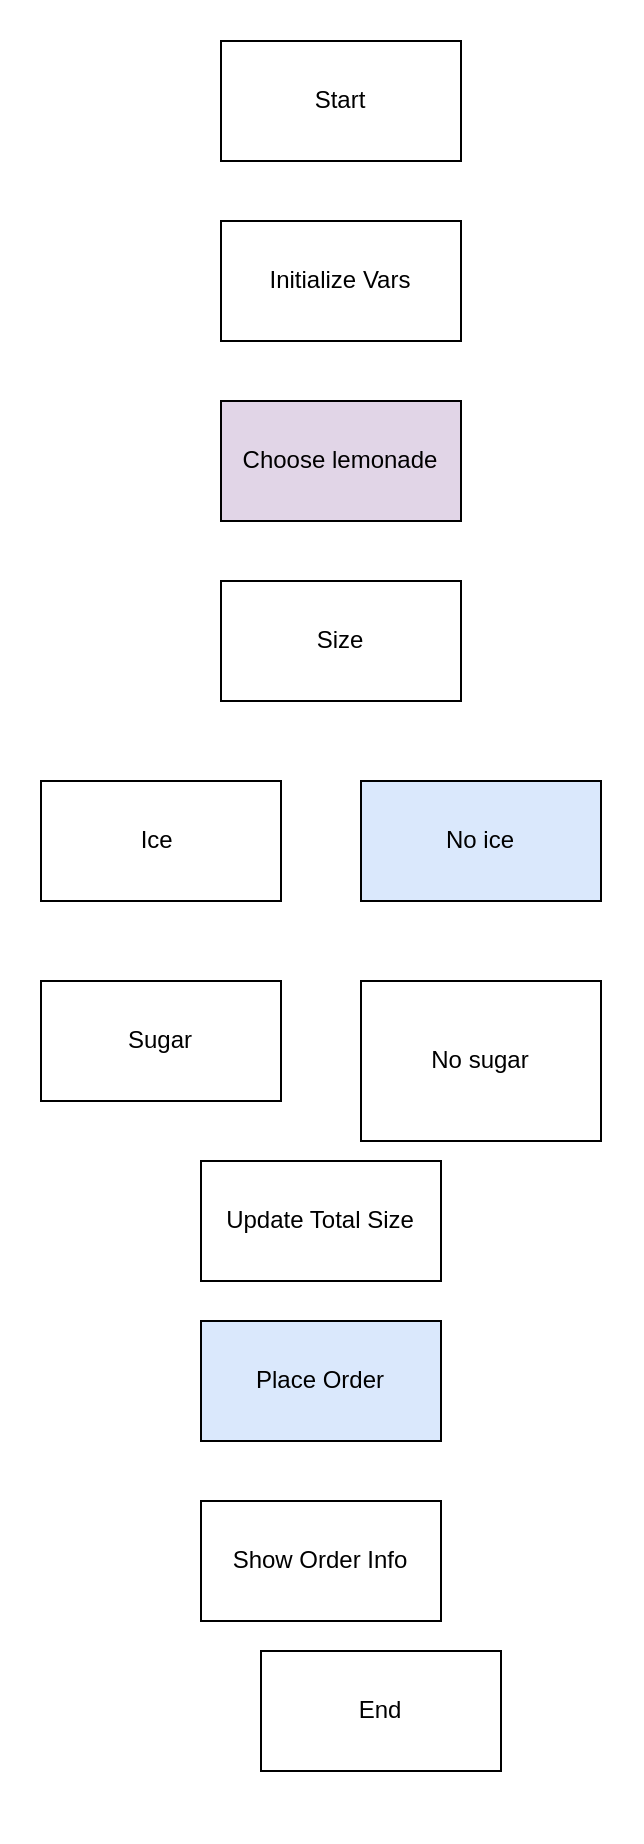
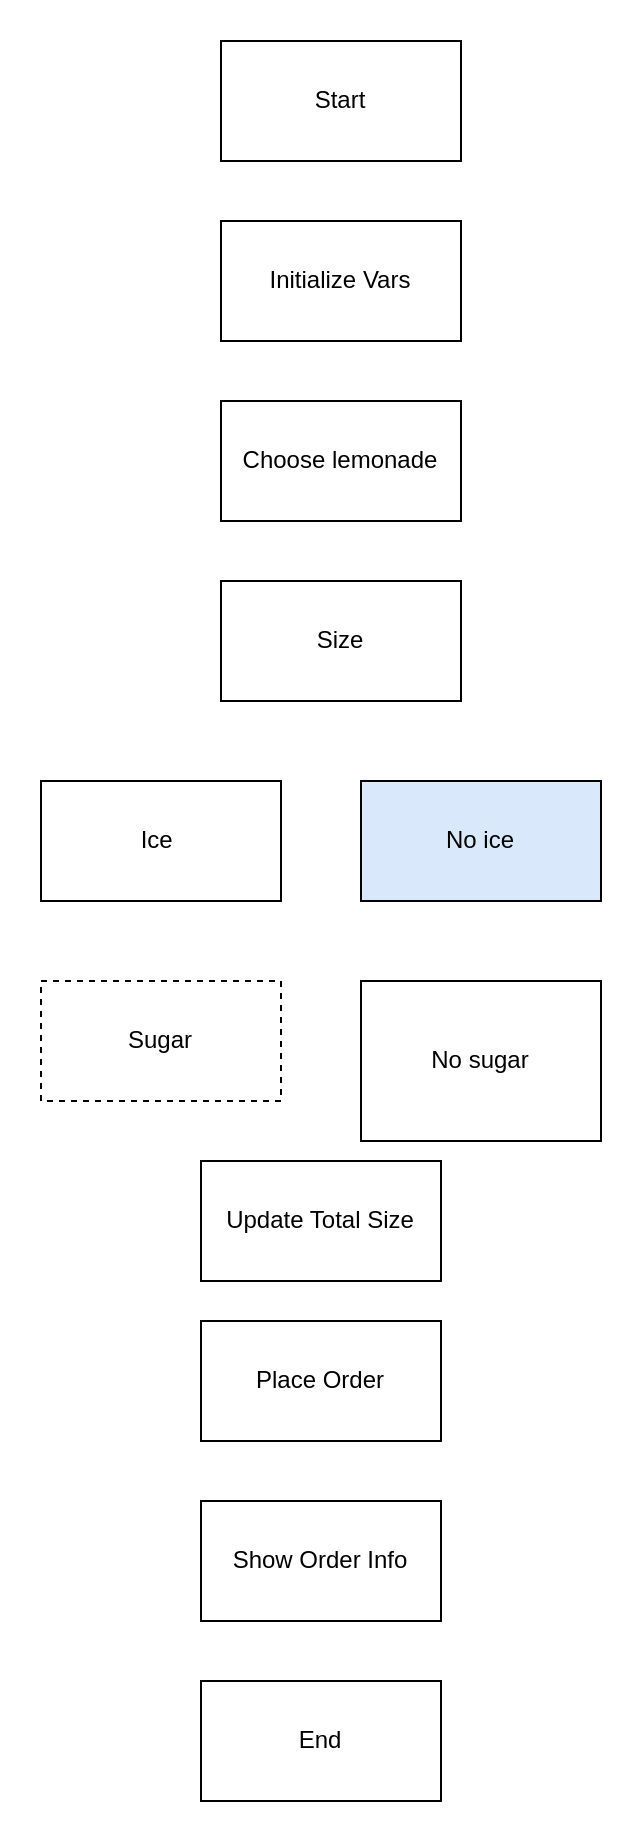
node "Choose lemonade": fillcolor #e1d5e7 -> #ffffff
node "Sugar": style solid -> dashed
node "Place Order": fillcolor #dae8fc -> #ffffff
node "End": moved (381, 1711) -> (321, 1741)
